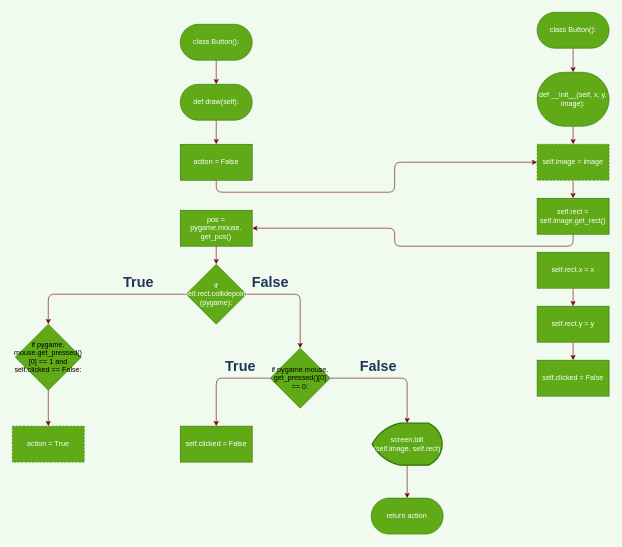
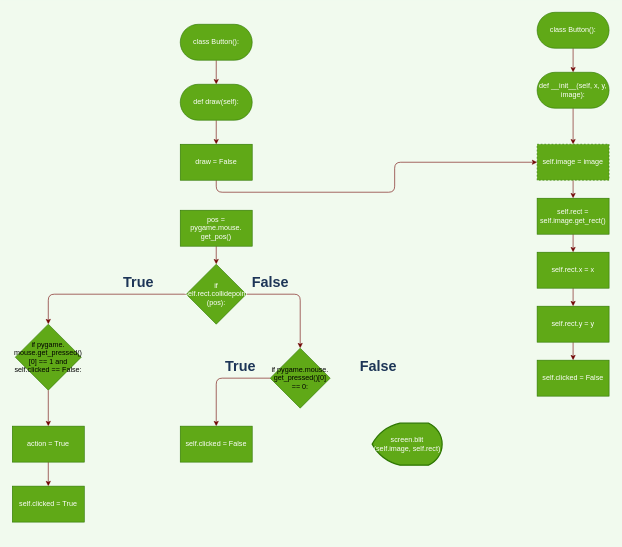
node "def __init__(self, x, y, image):": size 72x54 -> 72x36
node "action = False": label "action = False" -> "draw = False"
edge "self.rect = self.image.get_rect()" -> "pos = pygame.mouse. get_pos()": now "self.rect = self.image.get_rect()" -> "self.rect.x = x"
node "if self.rect.collidepoint (pygame):": label "if self.rect.collidepoint (pygame):" -> "if self.rect.collidepoint (pos):"
edge "if pygame.mouse. get_pressed()[0] == 0:" -> "screen.blit (self.image, self.rect)": removed
node "action = True": style dashed -> solid
edge "action = True" -> "self.clicked = True": added
edge "screen.blit (self.image, self.rect)" -> "return action": removed
node "self.clicked = True": added
node "return action": removed
